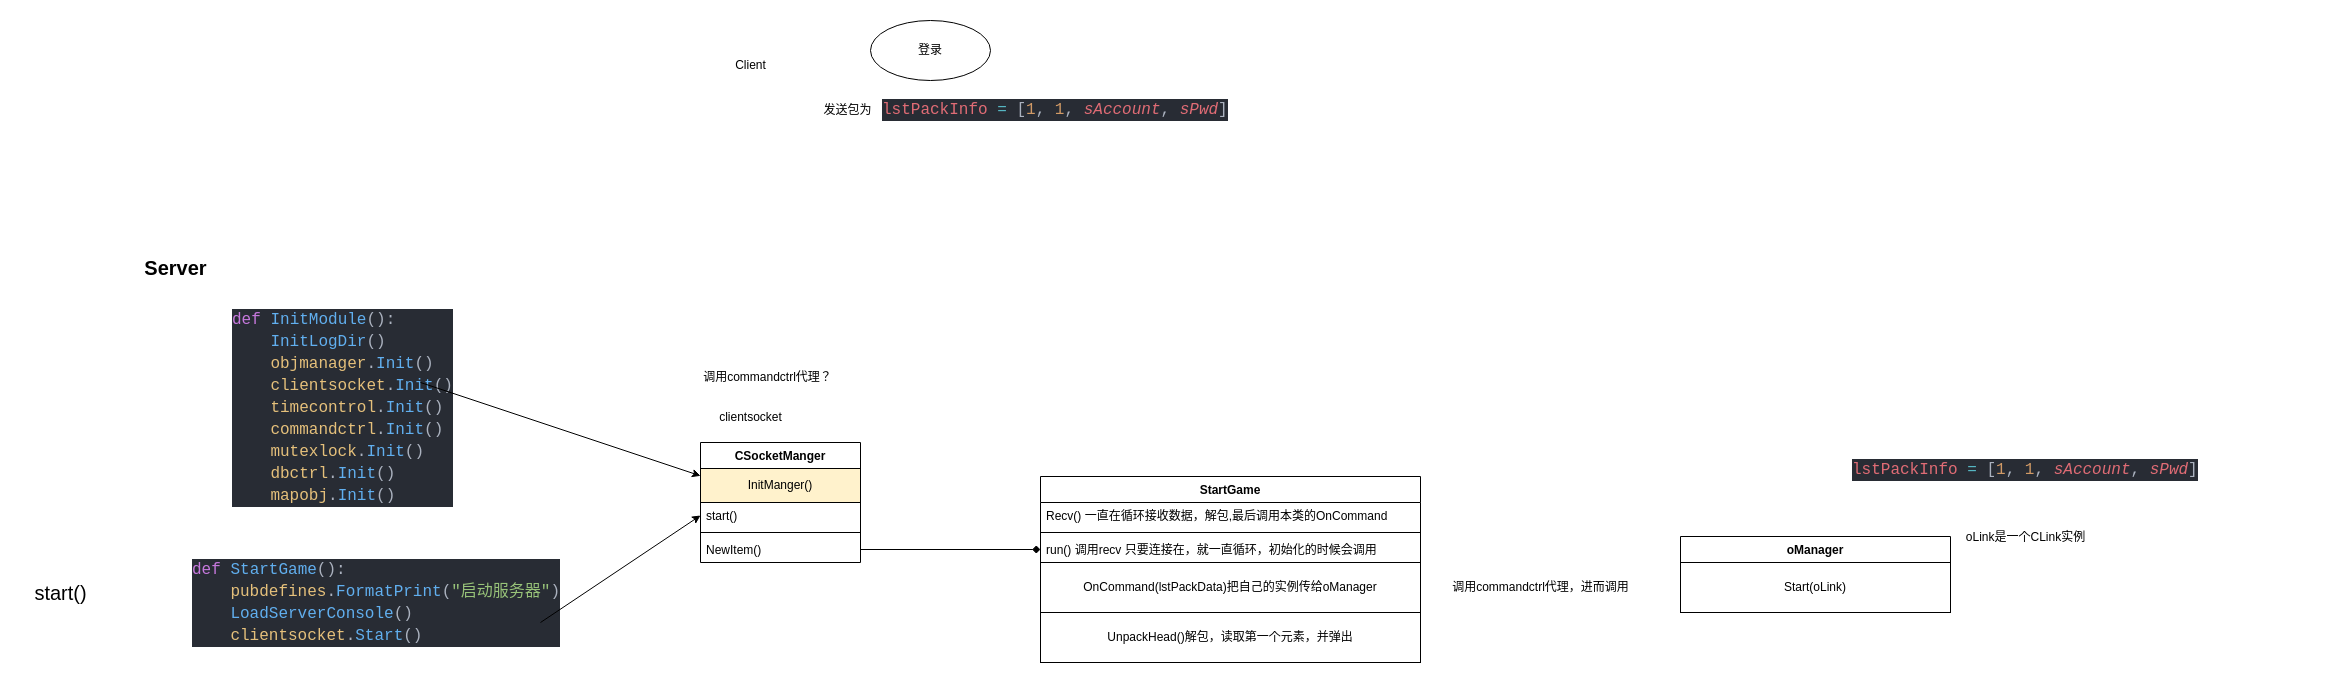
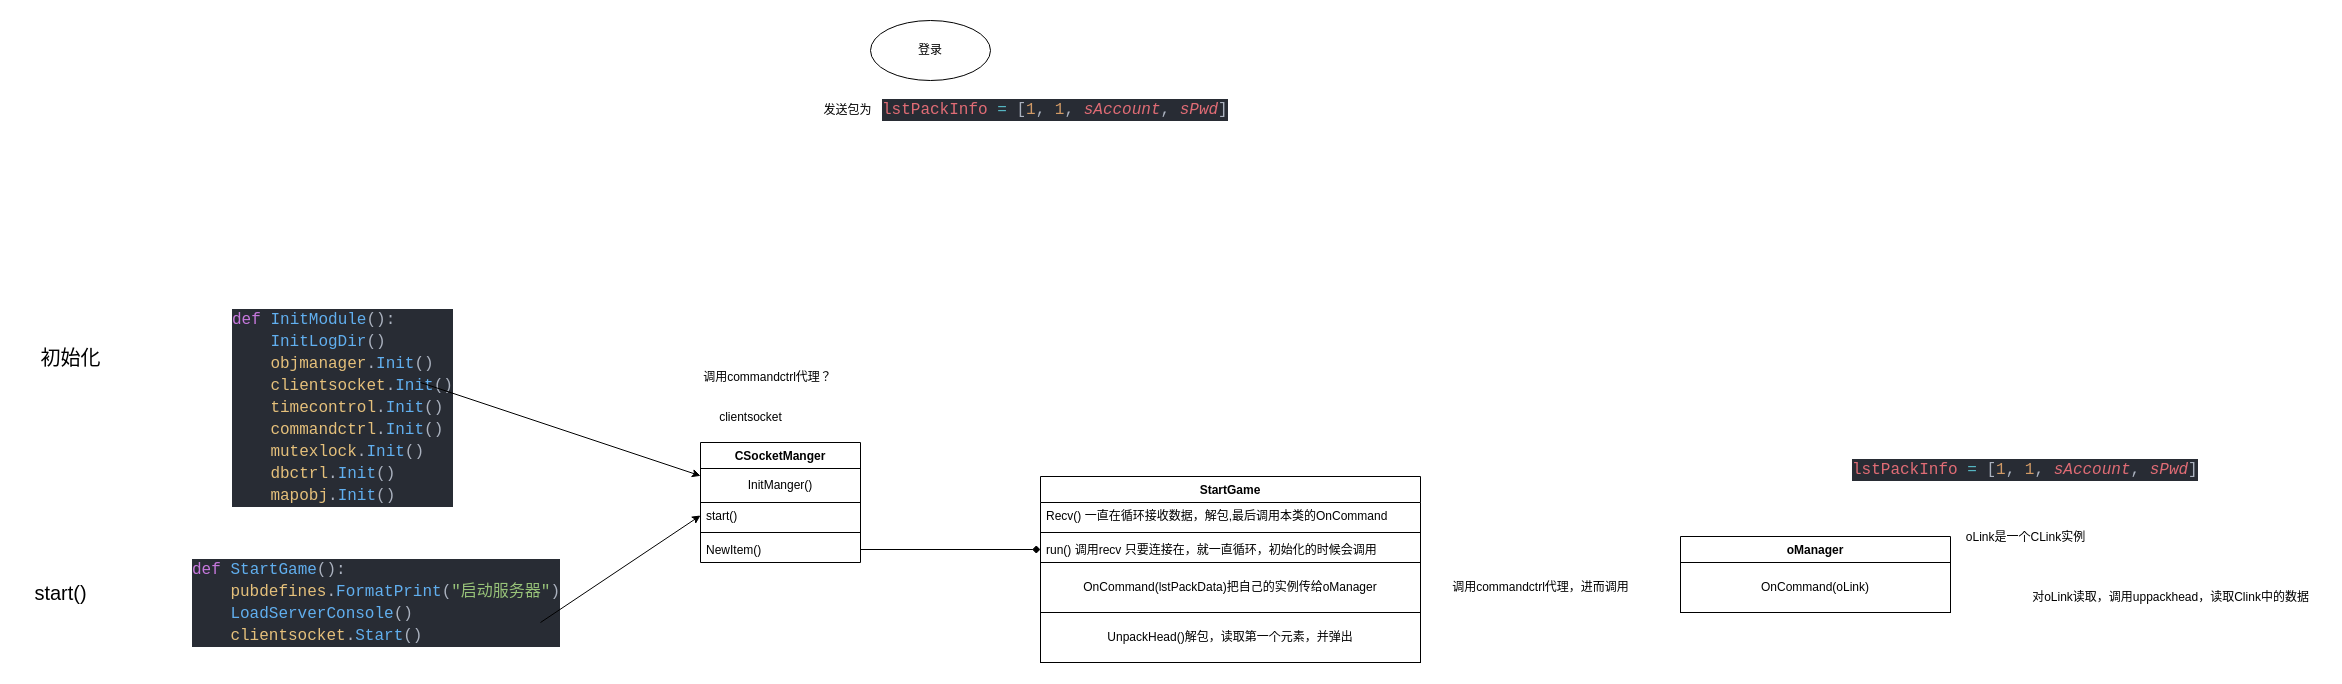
node "Client": removed
node "Server": removed
node "初始化": added
node "InitManger()": fillcolor #fff2cc -> #ffffff
node "Start(oLink)": label "Start(oLink)" -> "OnCommand(oLink)"
node "对oLink读取，调用uppackhead，读取Clink中的数据": added
